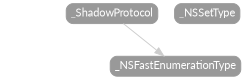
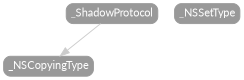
node "_NSCopyingType": added
node "_NSFastEnumerationType": removed
